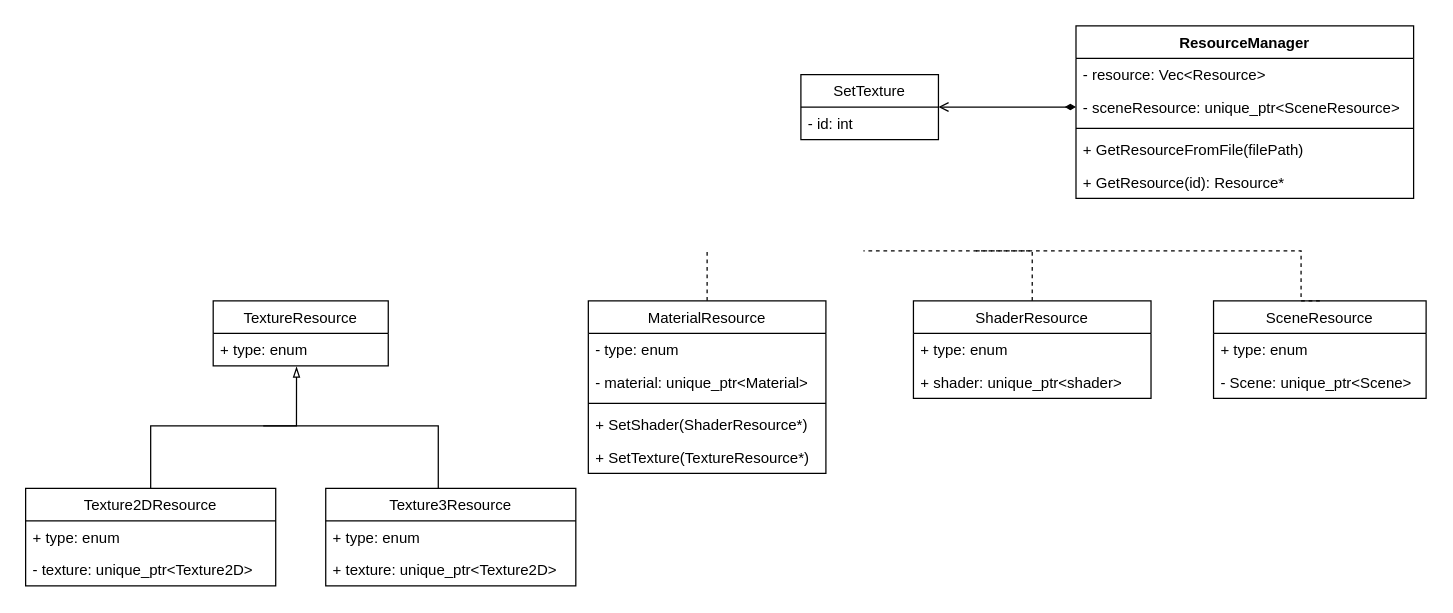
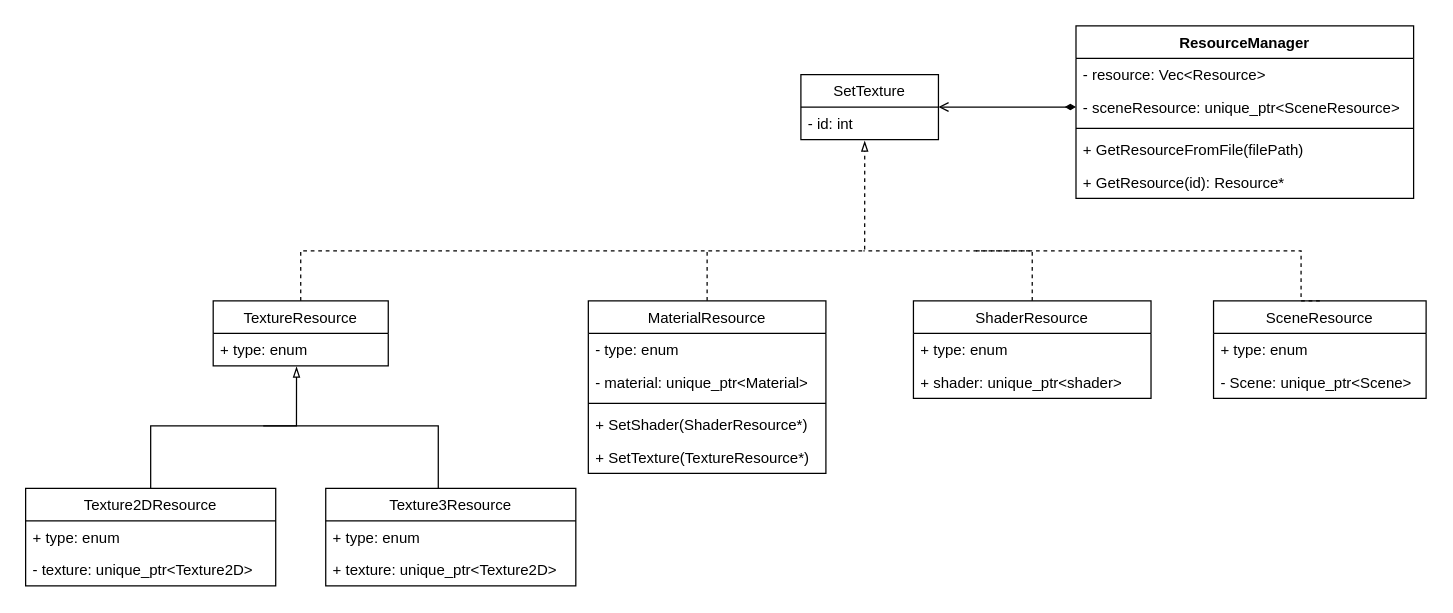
edge "TextureResource" -> "- id: int": added
